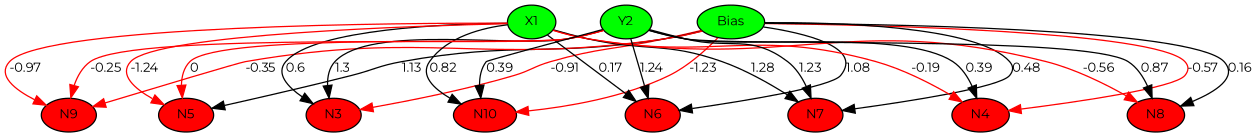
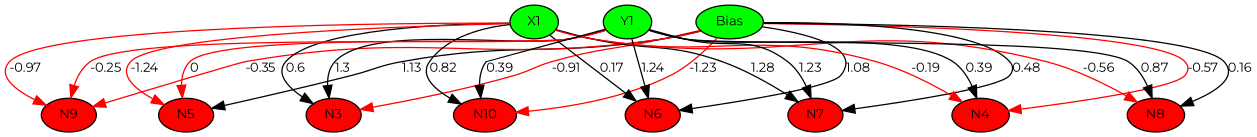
node "Y2": label "Y2" -> "Y1"
